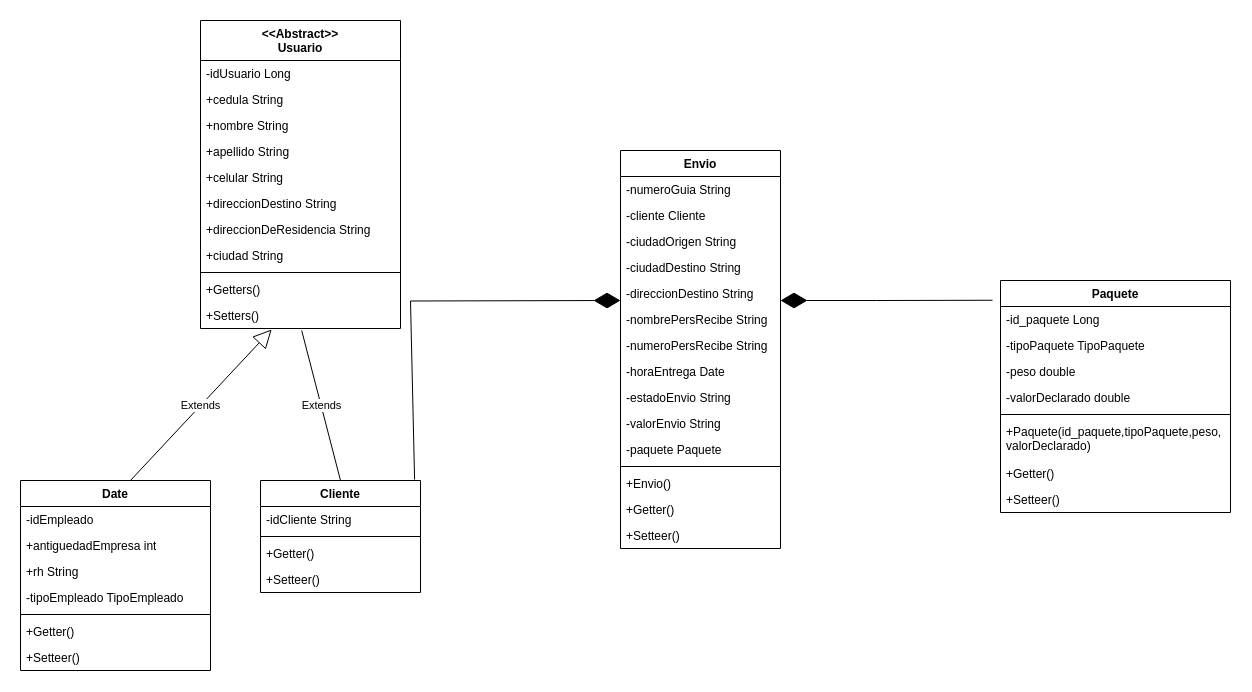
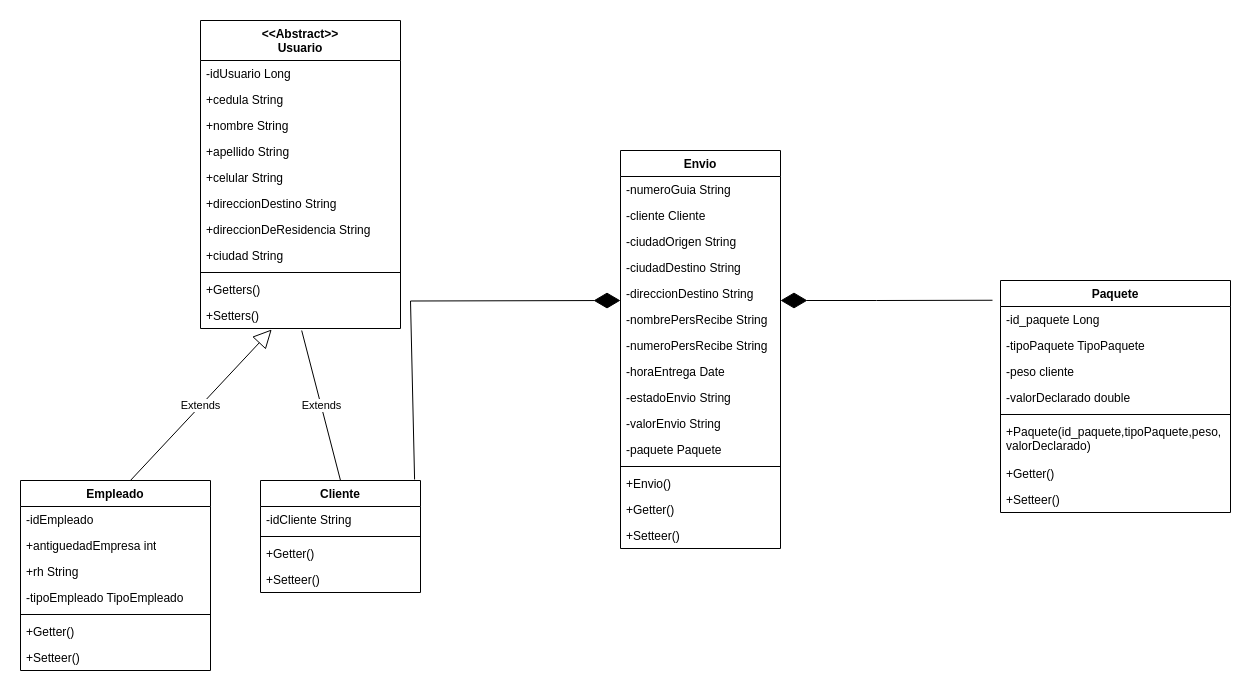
node "-peso double": label "-peso double" -> "-peso cliente"
node "Date": label "Date" -> "Empleado"
